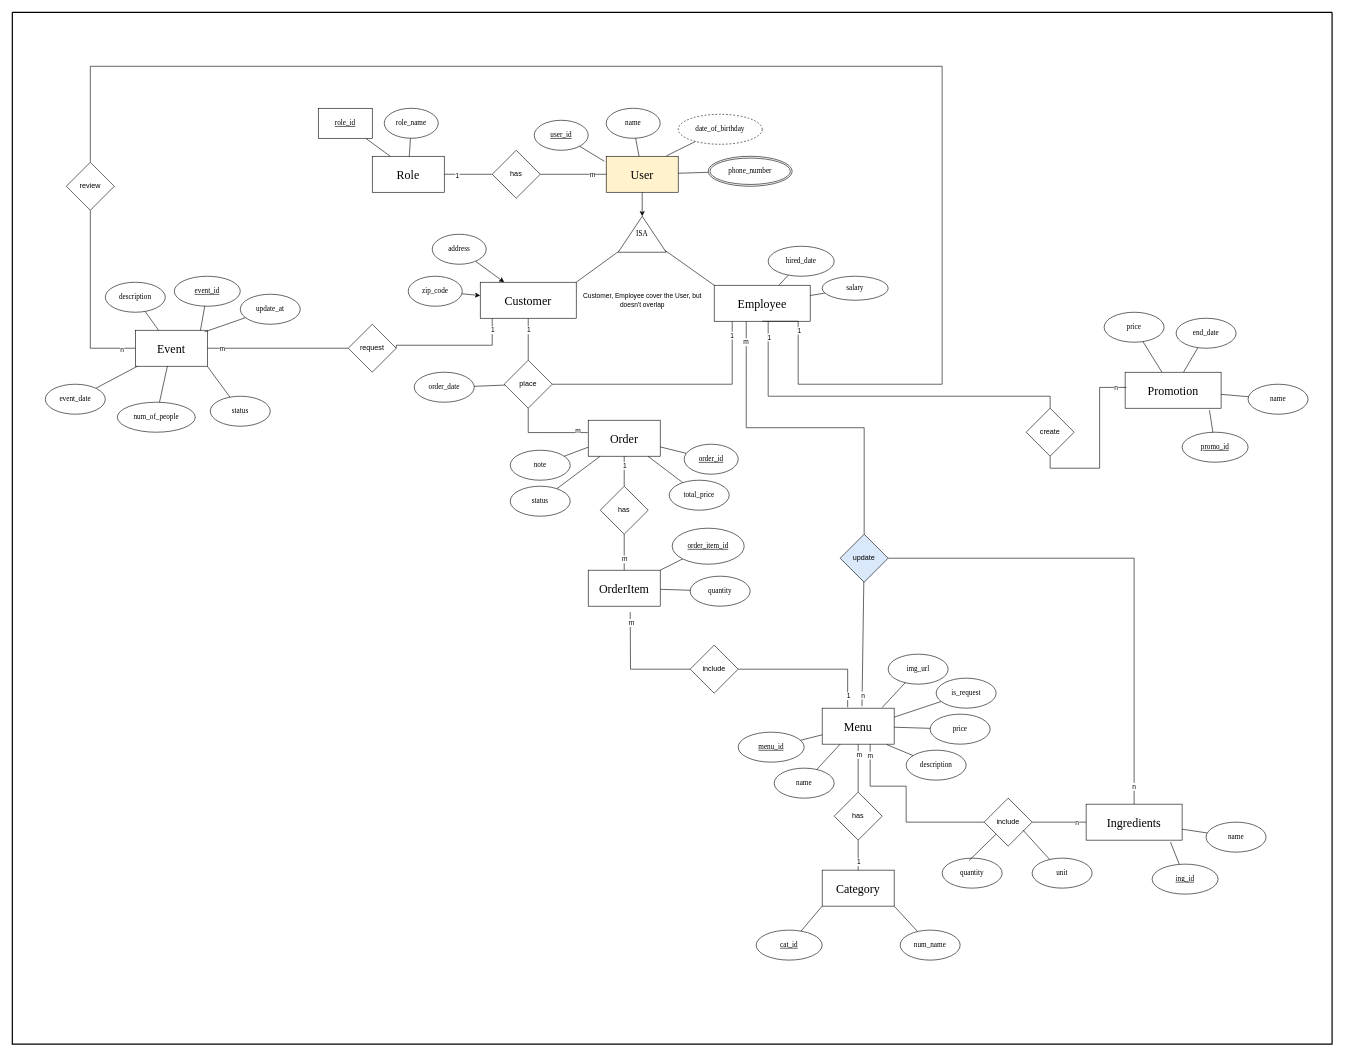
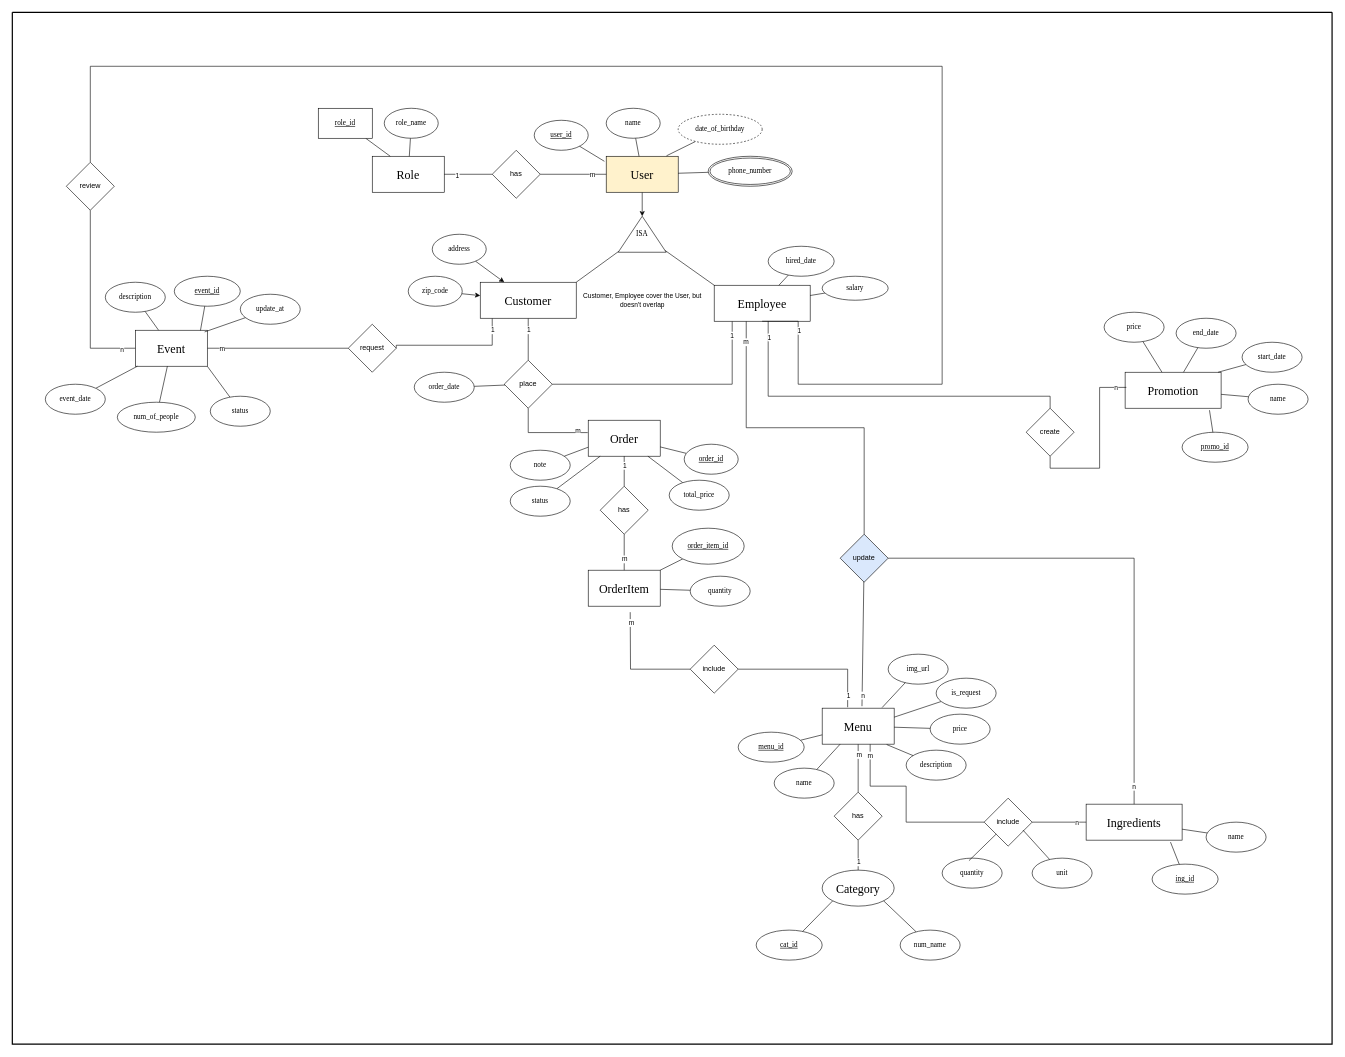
node "start_date": added
edge "start_date" -- "Promotion": added
node "Category": shape rectangle -> ellipse
